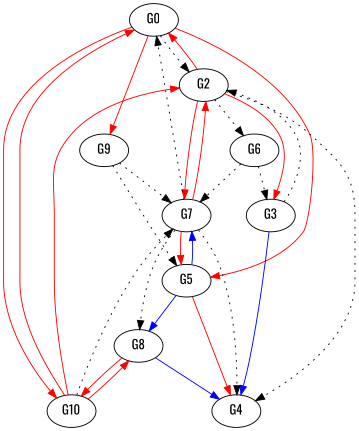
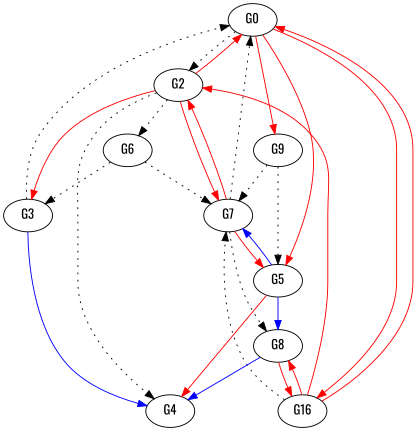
edge "G3" -> "G2": now "G3" -> "G0"
edge "G7" -> "G4": removed
node "G10": label "G10" -> "G16"
